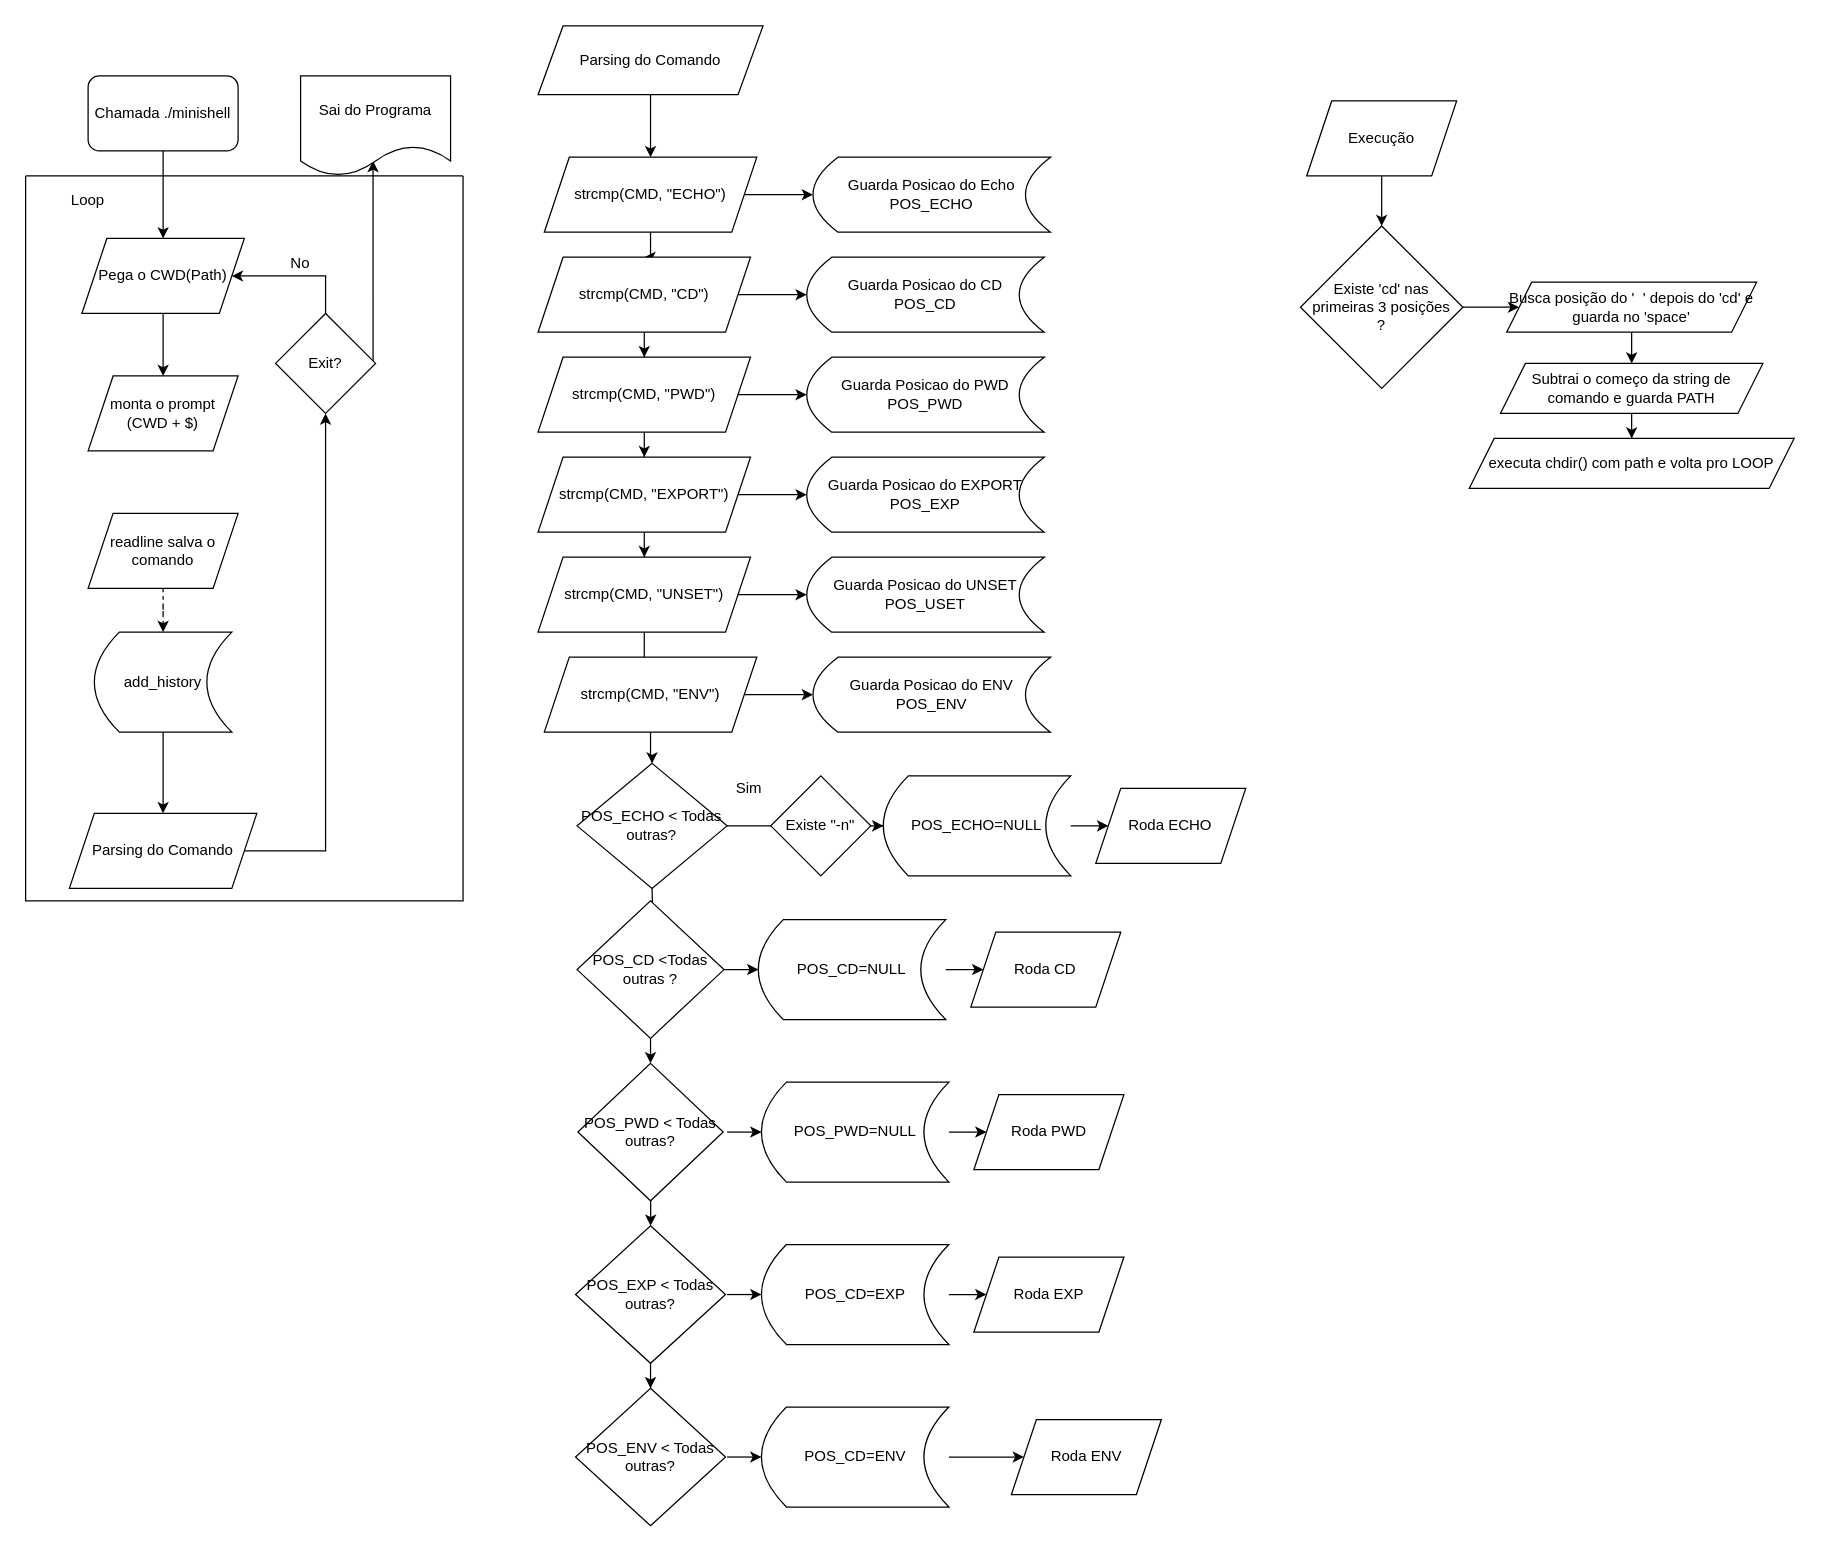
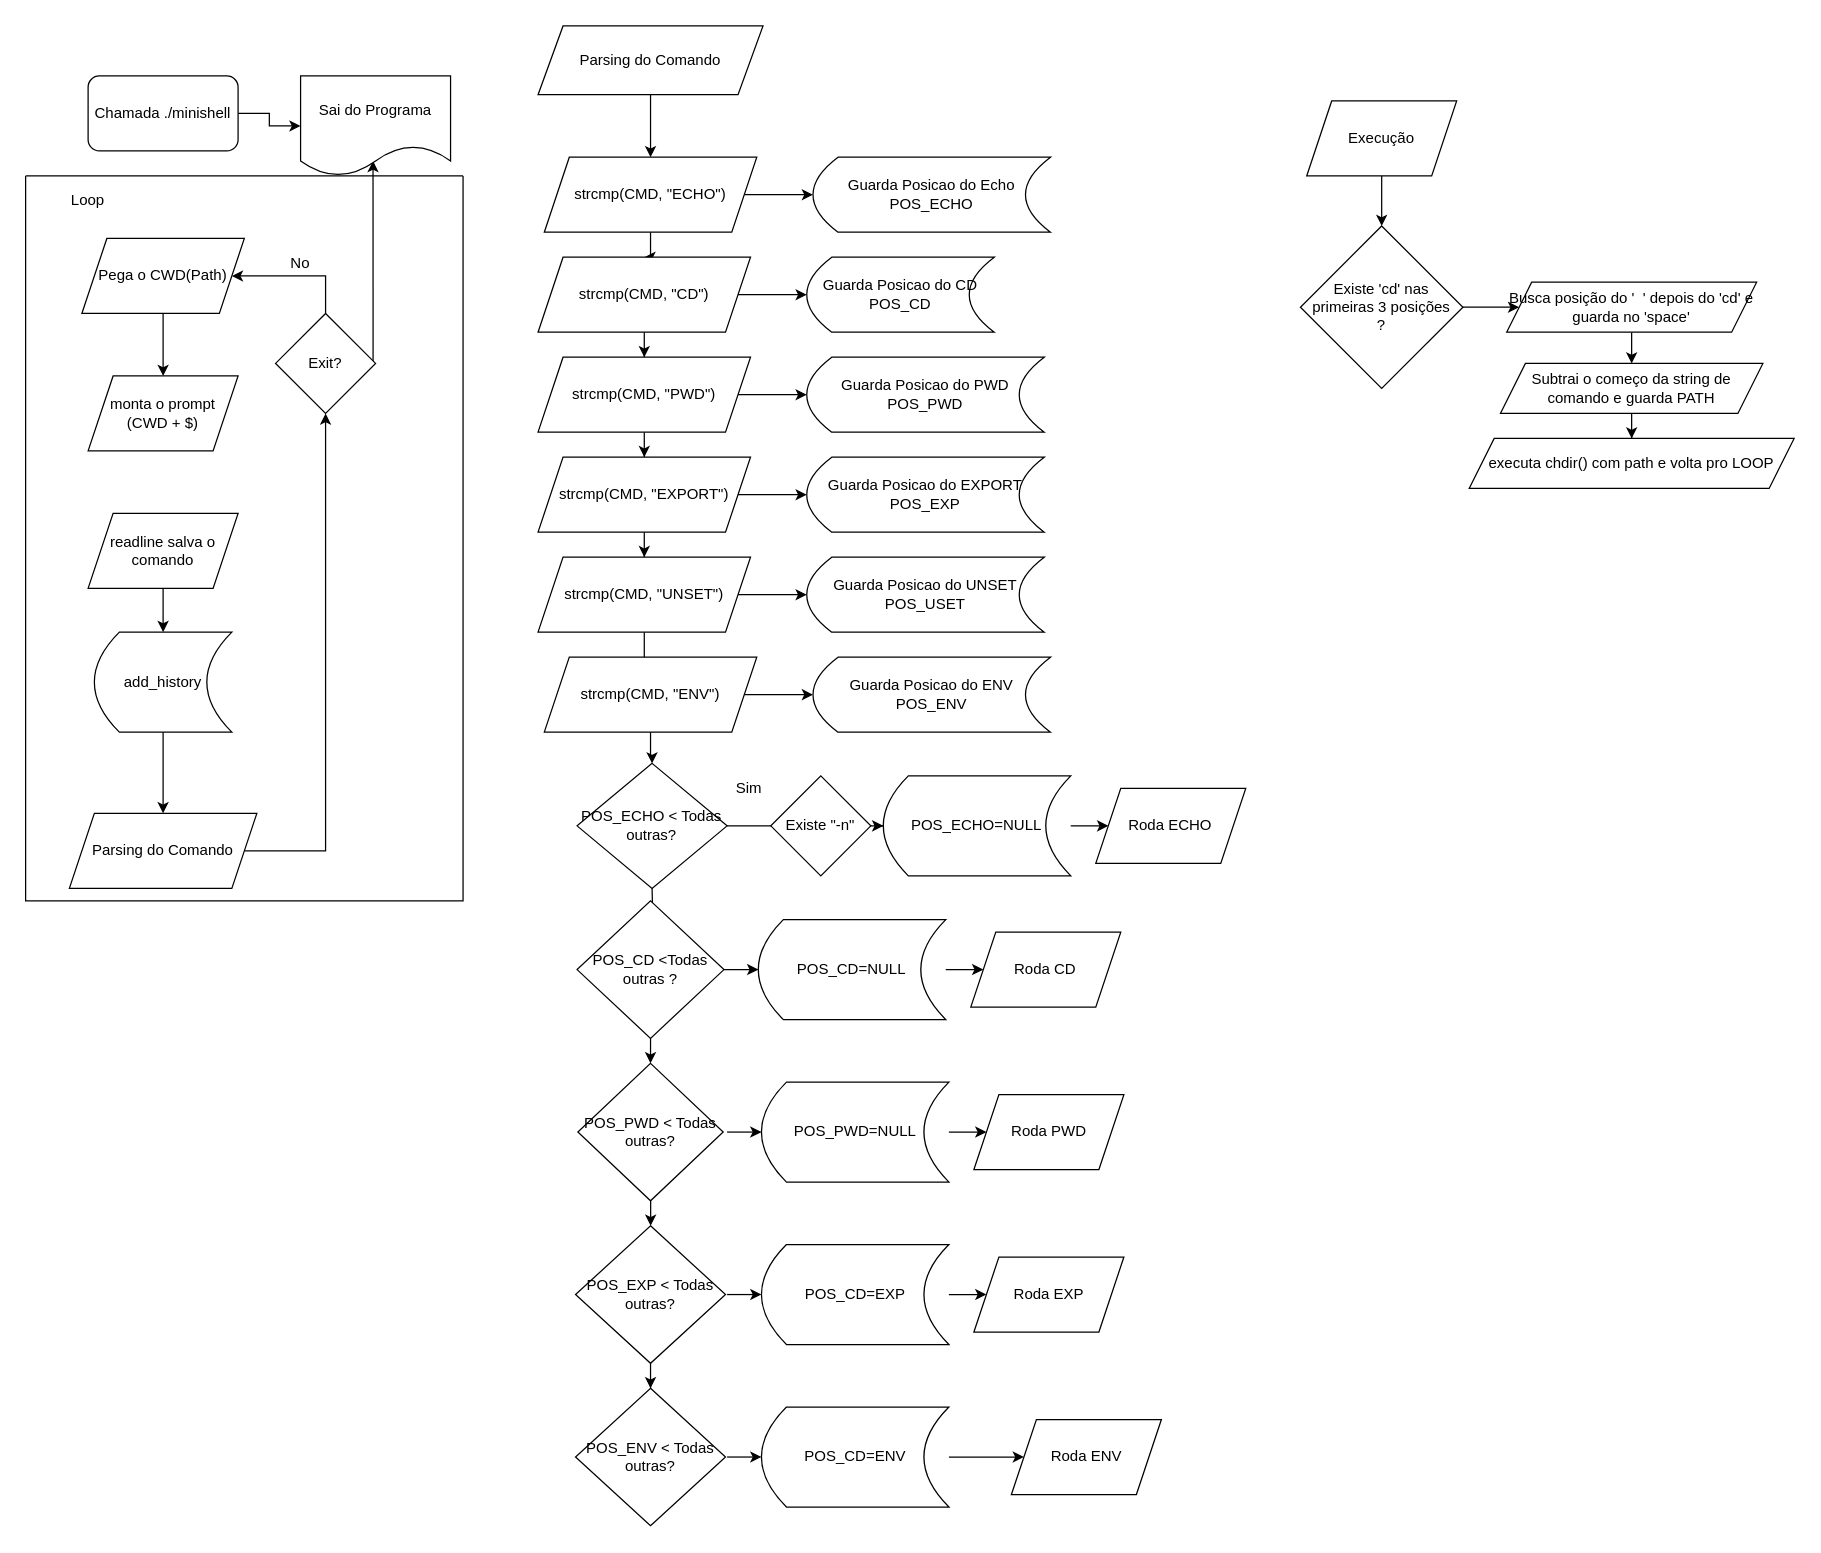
edge "Chamada ./minishell" -> "Pega o CWD(Path)": now "Chamada ./minishell" -> "Sai do Programa"
node "Guarda Posicao do CD POS_CD": size 238x75 -> 188x75
edge "readline salva o comando" -> "add_history": style dashed -> solid
